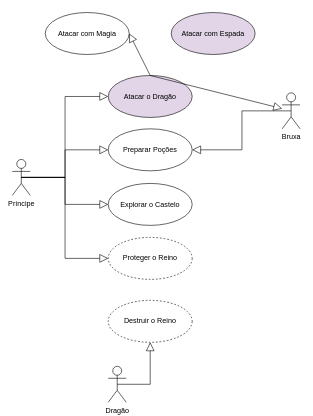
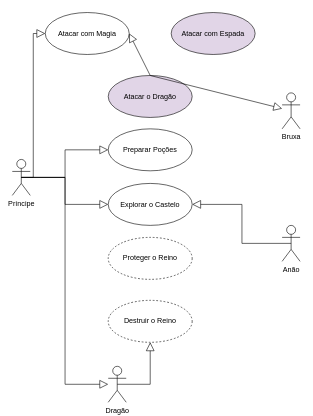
edge "Príncipe" -> "Atacar o Dragão": now "Príncipe" -> "Dragão"
edge "Bruxa" -> "Preparar Poções": removed
edge "Anão" -> "Explorar o Castelo": added
node "Anão": added
edge "Príncipe" -> "Proteger o Reino": now "Príncipe" -> "Atacar com Magia"
